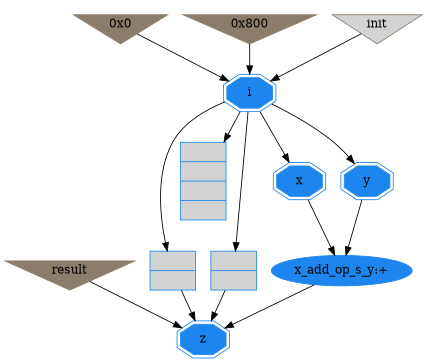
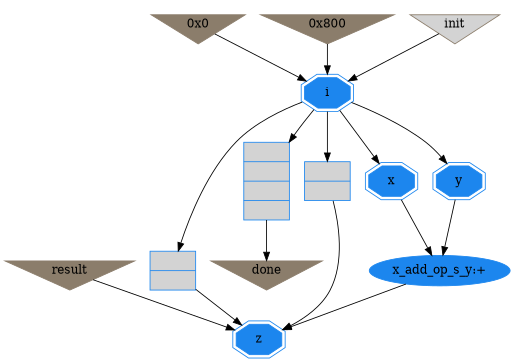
node "done": added
